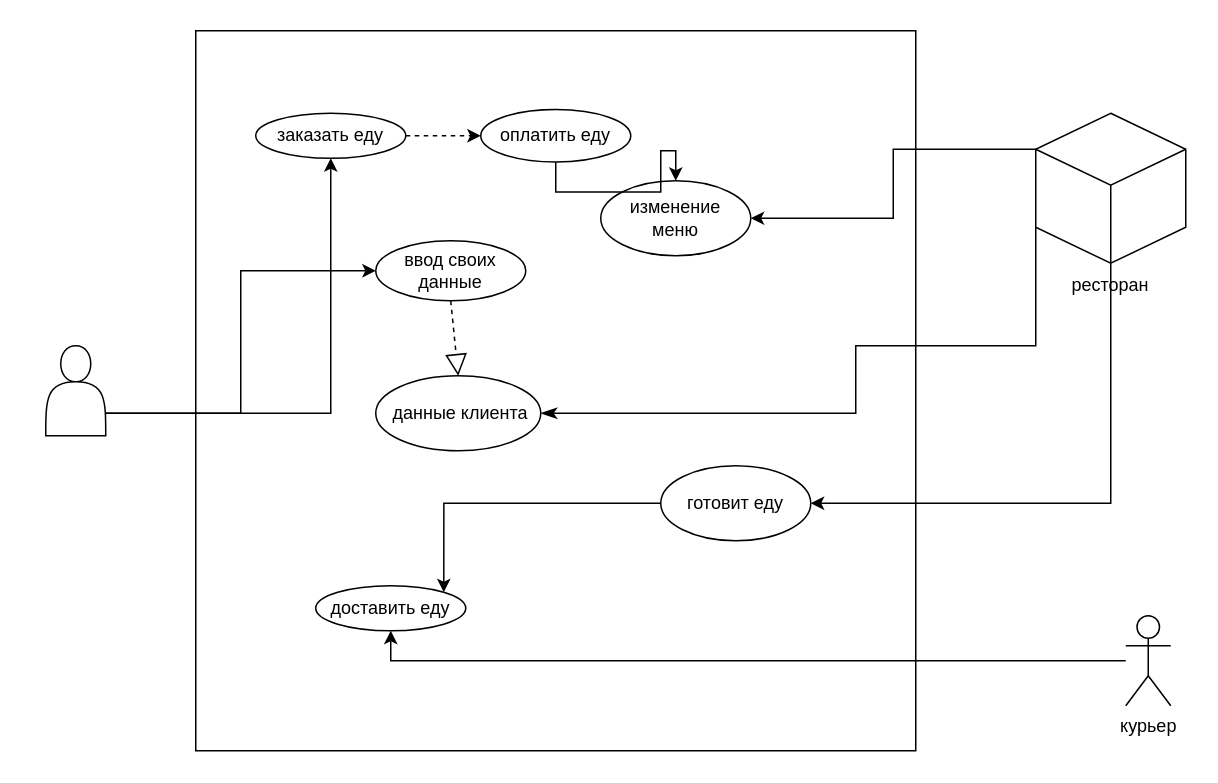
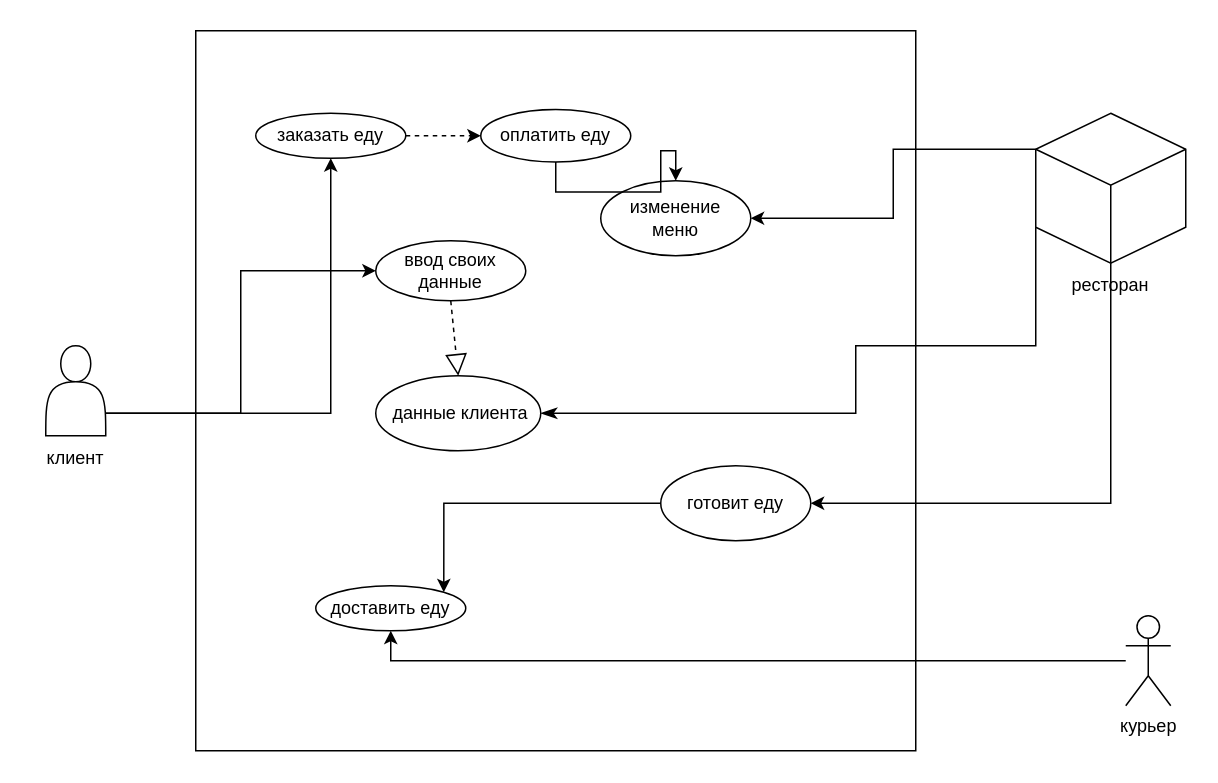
node "клиент": added
